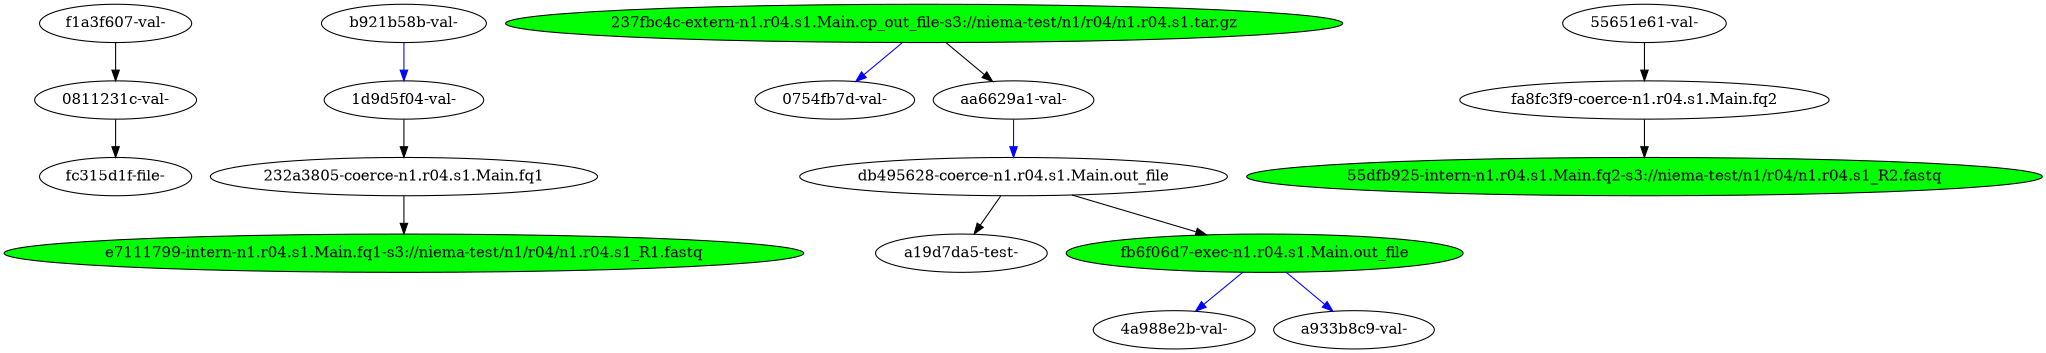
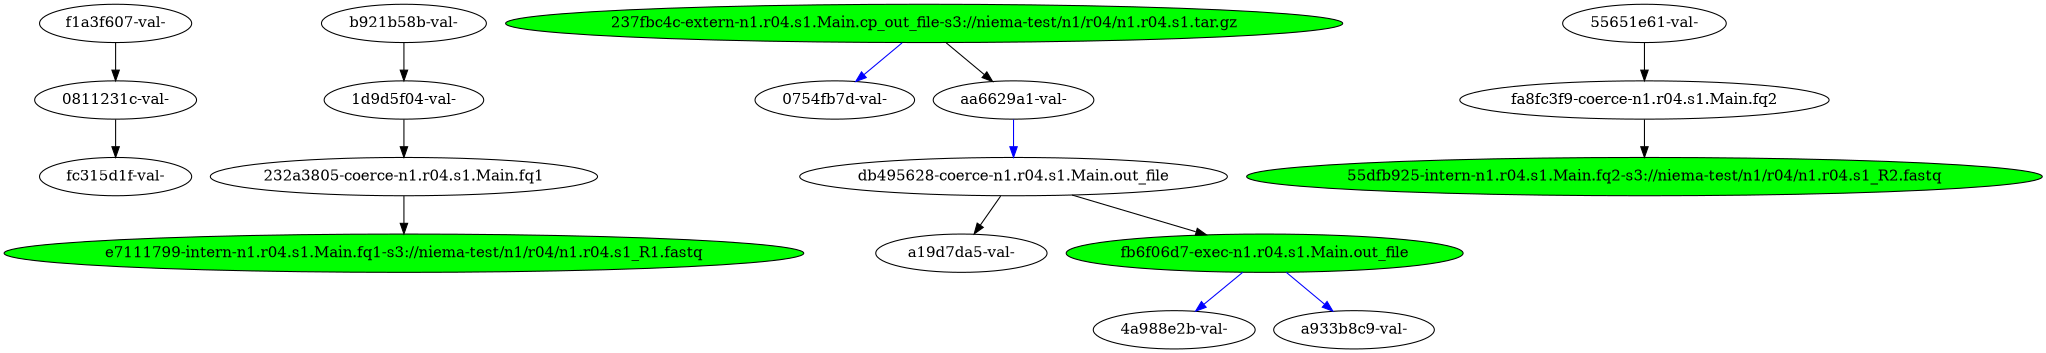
edge "b921b58b-val-" -> "1d9d5f04-val-": color blue -> black
node "fc315d1f-file-": label "fc315d1f-file-" -> "fc315d1f-val-"
node "a19d7da5-test-": label "a19d7da5-test-" -> "a19d7da5-val-"
